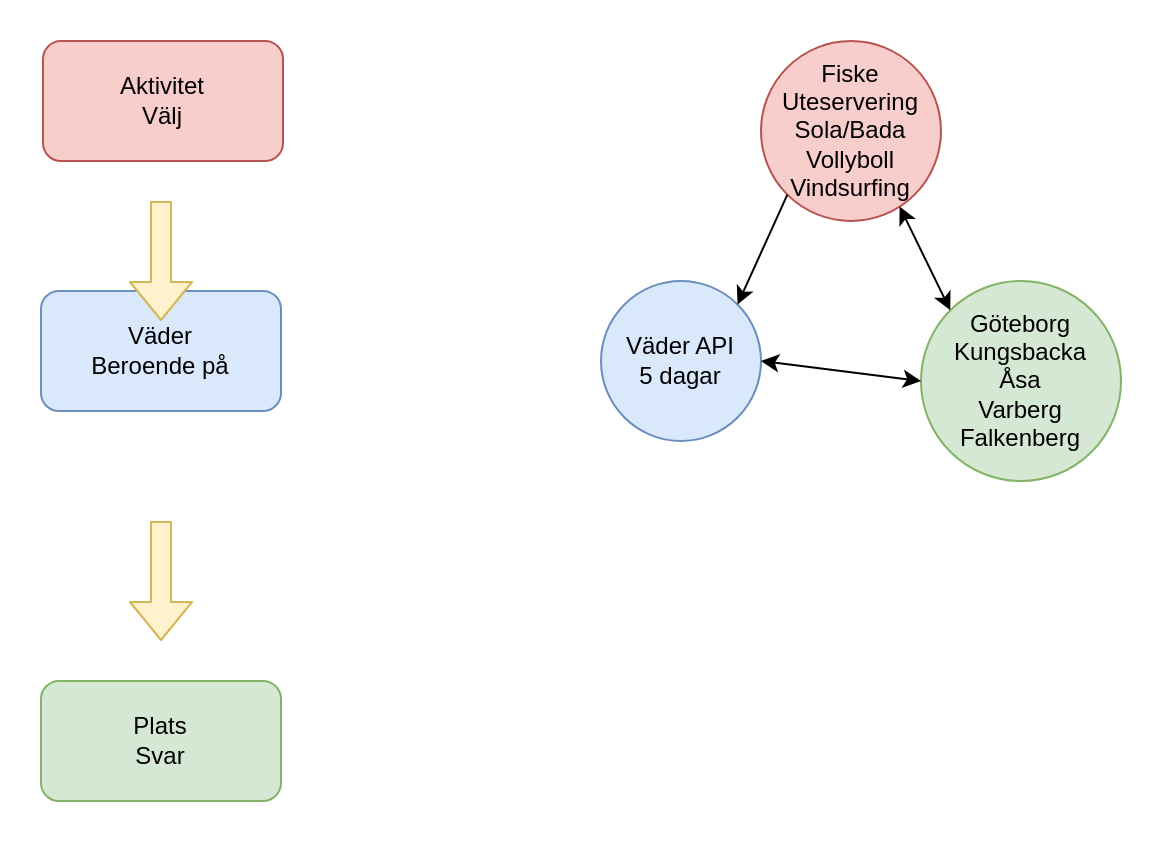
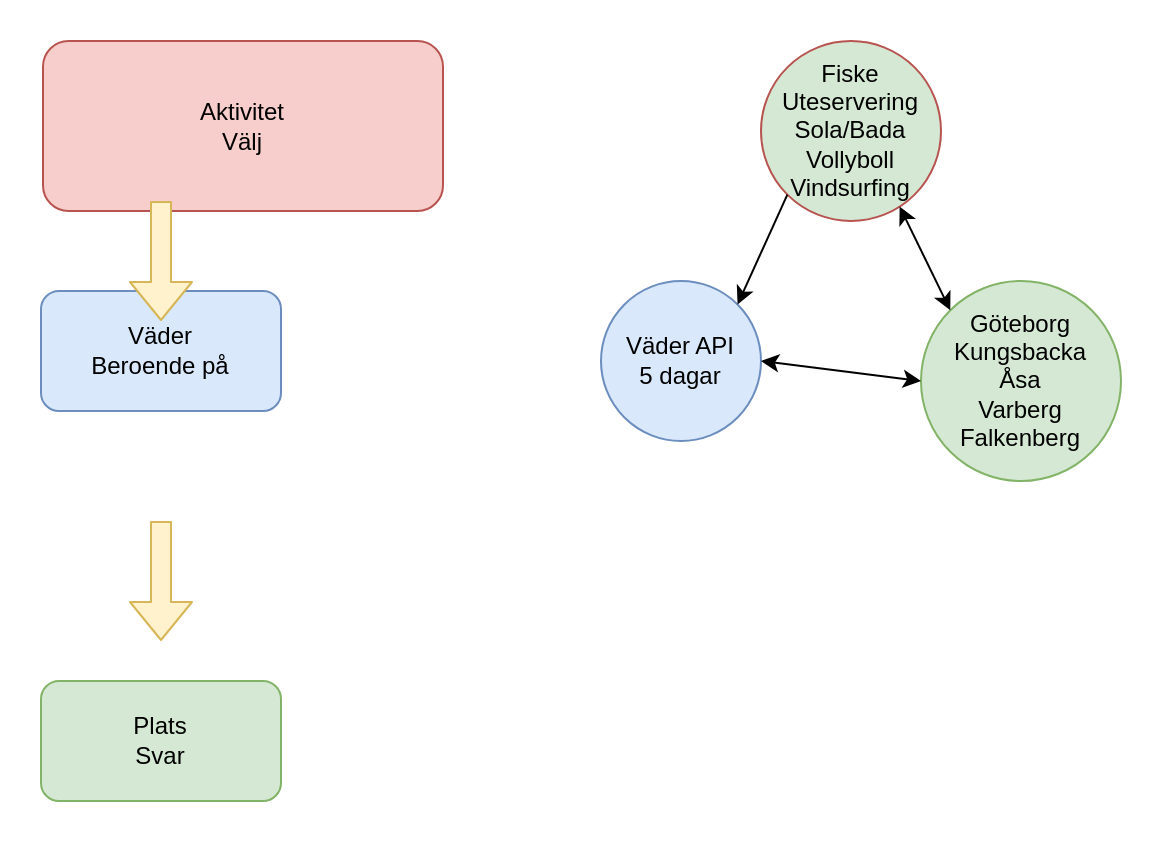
node "Aktivitet Välj": size 240x120 -> 400x170
node "Fiske Uteservering Sola/Bada Vollyboll Vindsurfing": fillcolor #f8cecc -> #d5e8d4
